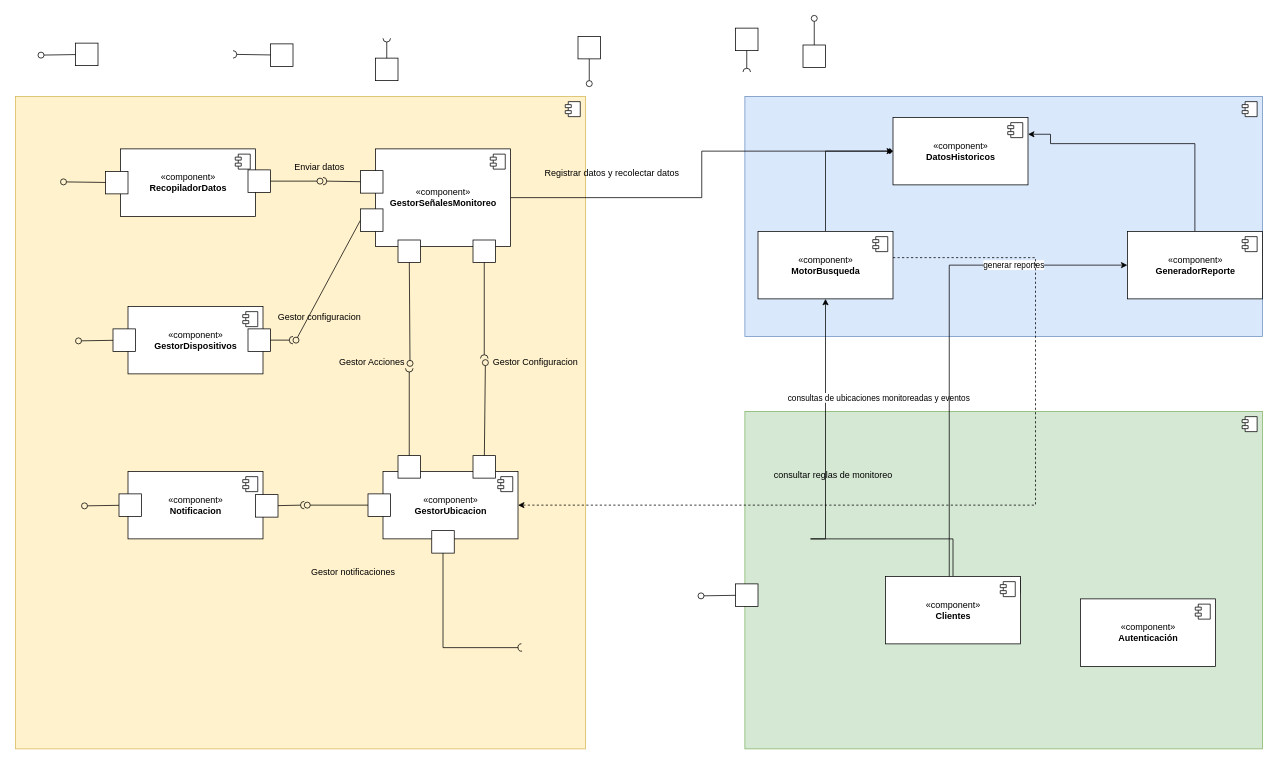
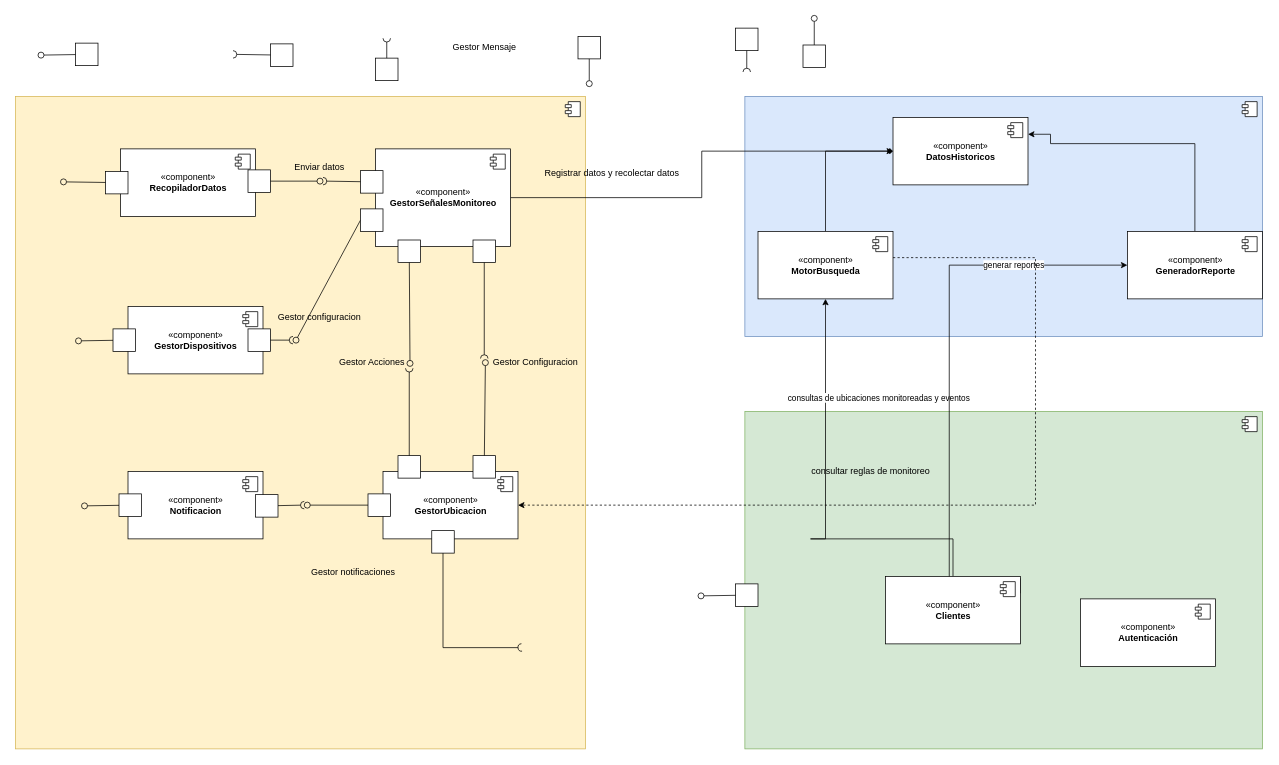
node "Gestor Mensaje": added
node "consultar reglas de monitoreo": moved (833, 475) -> (870, 471)
